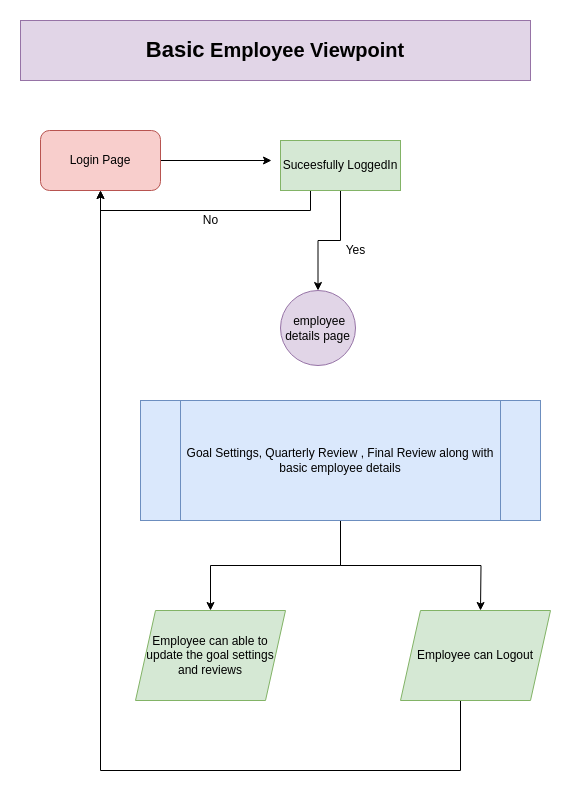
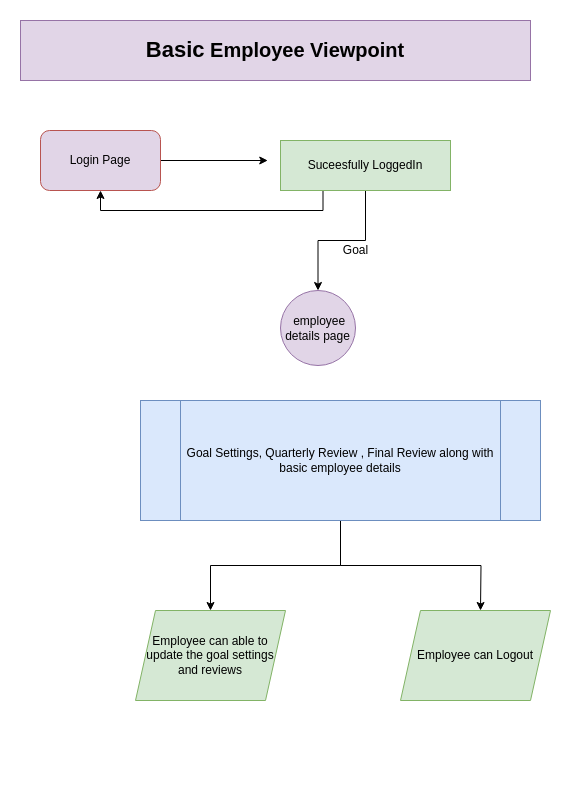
node "Login Page": fillcolor #f8cecc -> #e1d5e7
node "Suceesfully LoggedIn": size 120x50 -> 170x50
node "No": removed
node "Yes": label "Yes" -> "Goal"
edge "Employee can Logout" -> "Login Page": removed
